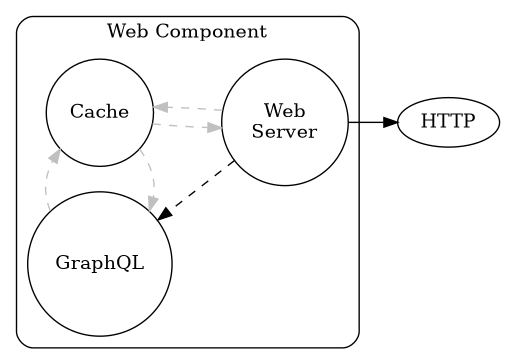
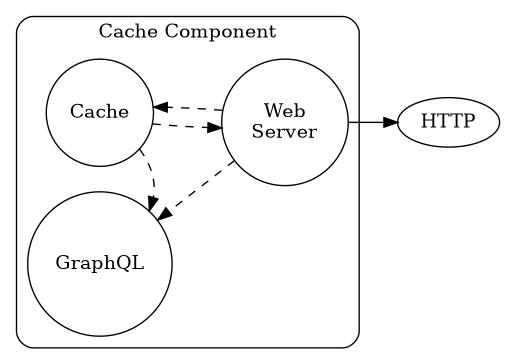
cluster "Web Component": label "Web Component" -> "Cache Component"
edge "Web Server" -> "Cache": color grey -> black
edge "Cache" -> "Web Server": color grey -> black
edge "Cache" -> "GraphQL": color grey -> black
edge "GraphQL" -> "Cache": removed
